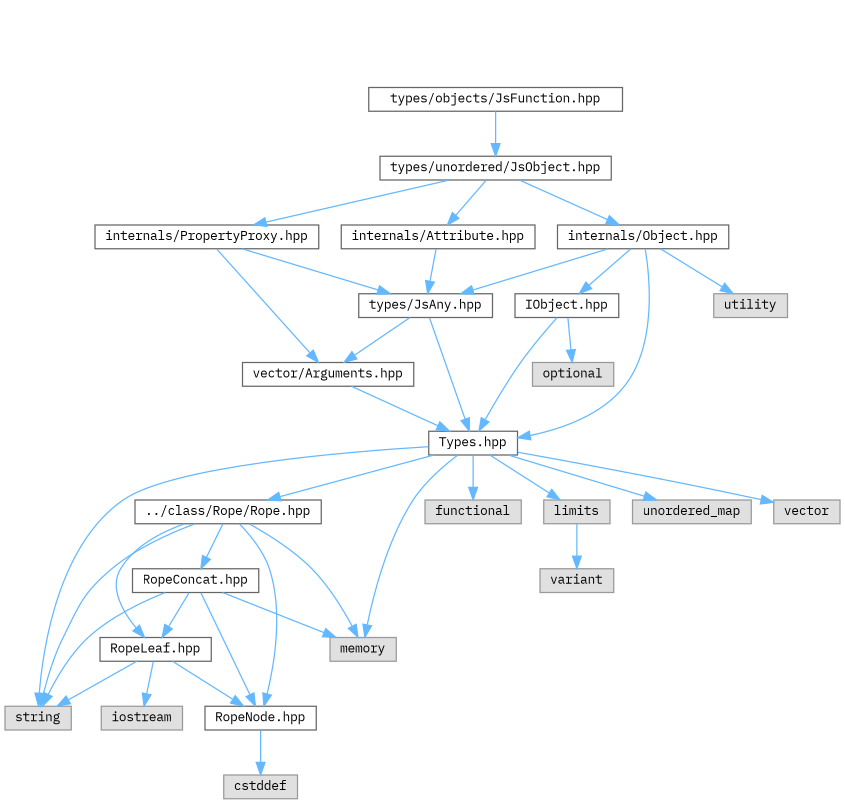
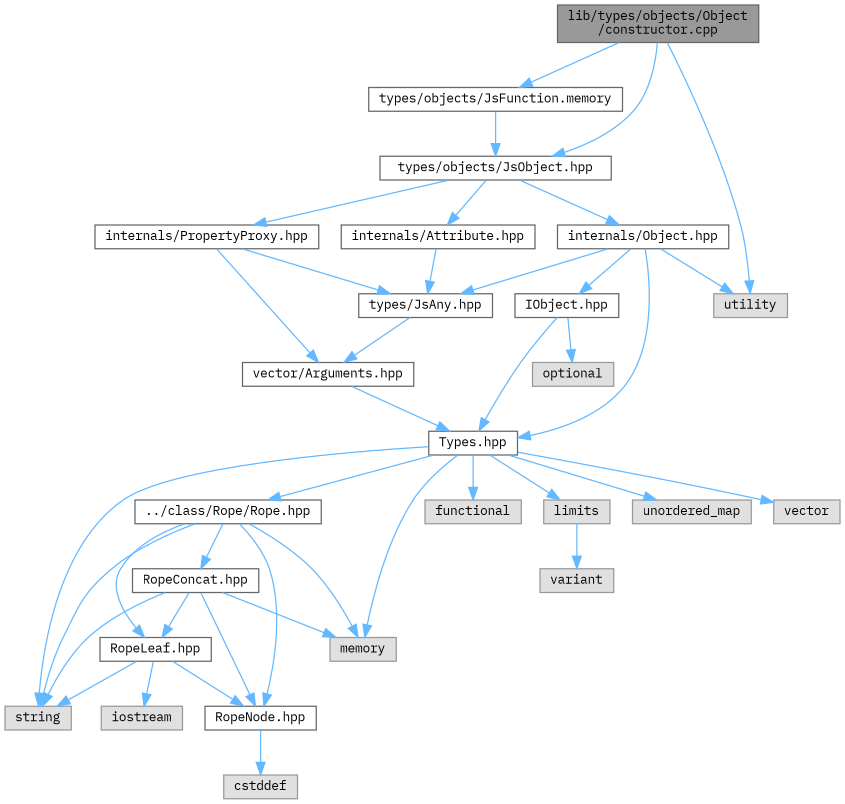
node "lib/types/objects/Object /constructor.cpp": added
node "types/objects/JsFunction.hpp": label "types/objects/JsFunction.hpp" -> "types/objects/JsFunction.memory"
node "types/unordered/JsObject.hpp": label "types/unordered/JsObject.hpp" -> "types/objects/JsObject.hpp"
edge "types/JsAny.hpp" -> "Types.hpp": removed
